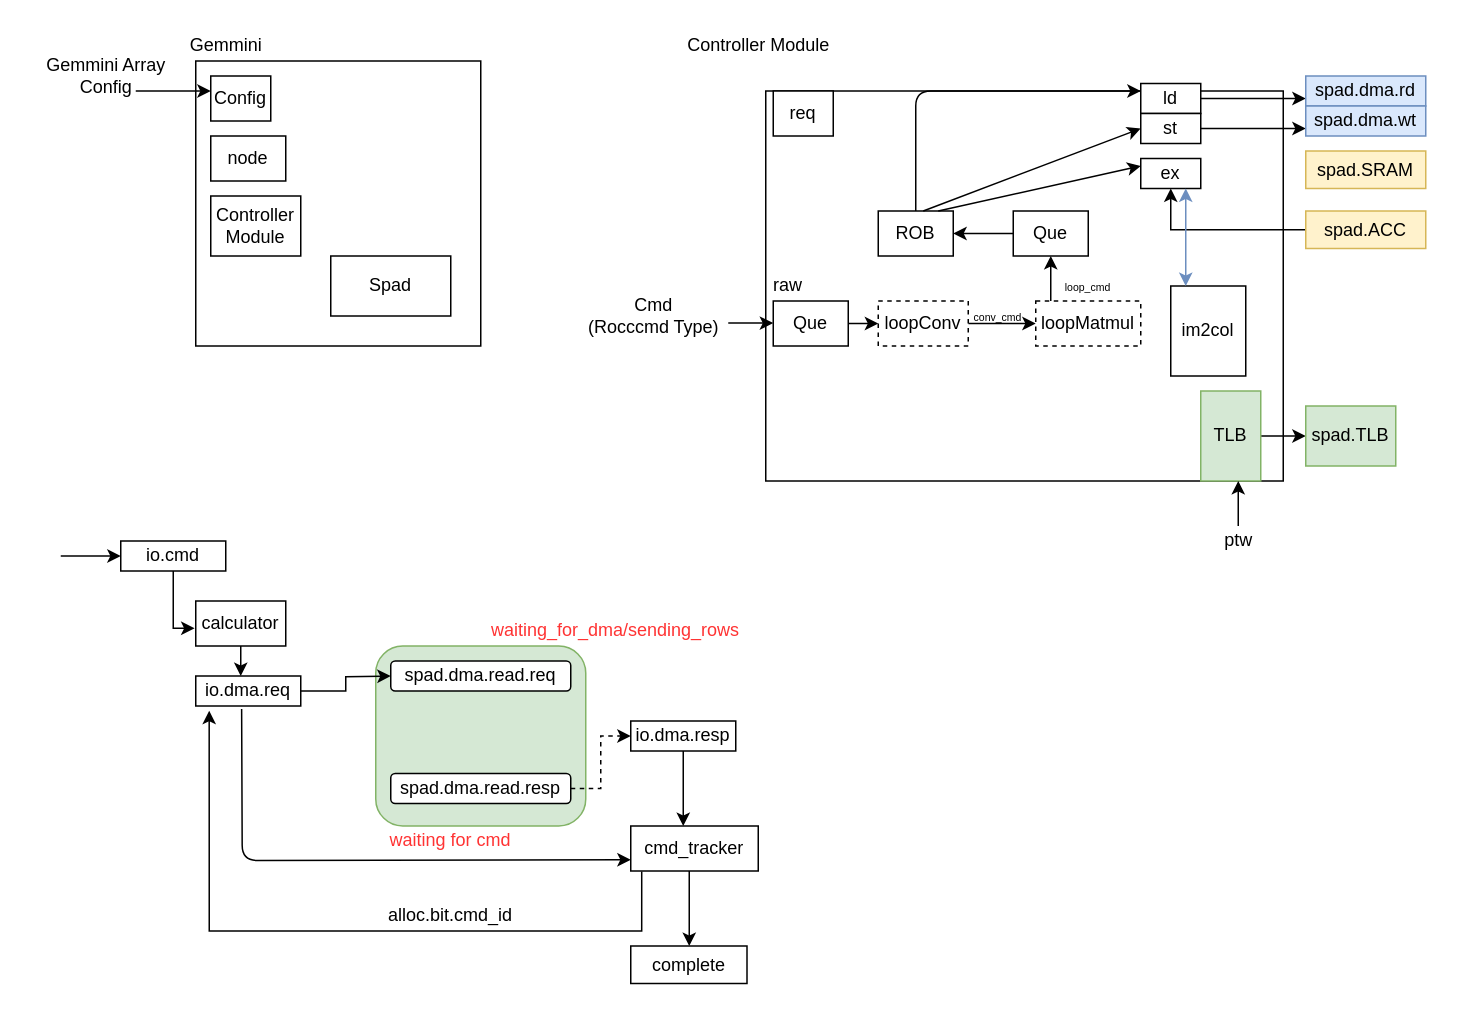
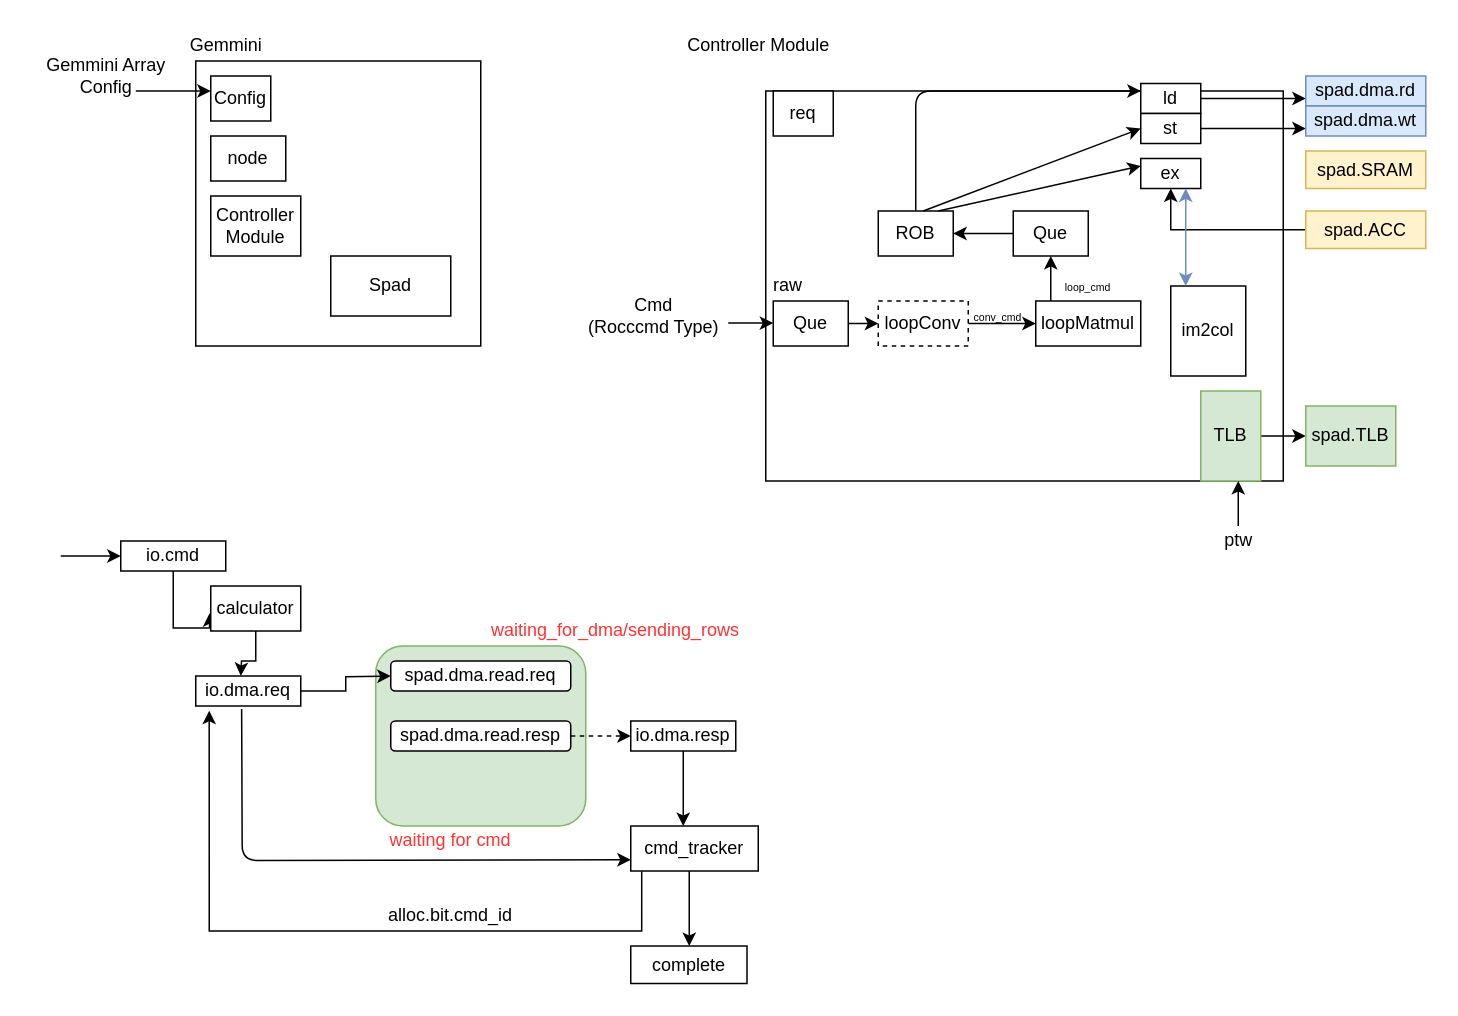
node "loopMatmul": style dashed -> solid
node "calculator": moved (241, 623) -> (256, 608)
node "spad.dma.read.resp": moved (481, 788) -> (481, 736)
